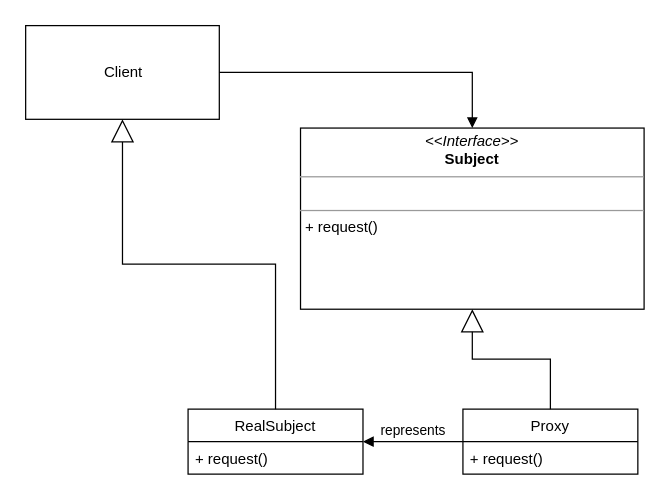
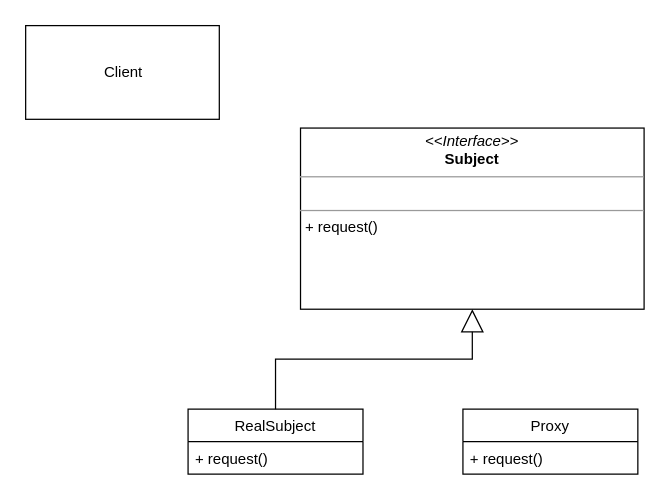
edge "Client" -> "<<Interface>> Subject + request()": removed
edge "RealSubject" -> "Client": now "RealSubject" -> "<<Interface>> Subject + request()"
edge "Proxy" -> "<<Interface>> Subject + request()": removed
edge "Proxy" -> "RealSubject": removed, label "represents"
